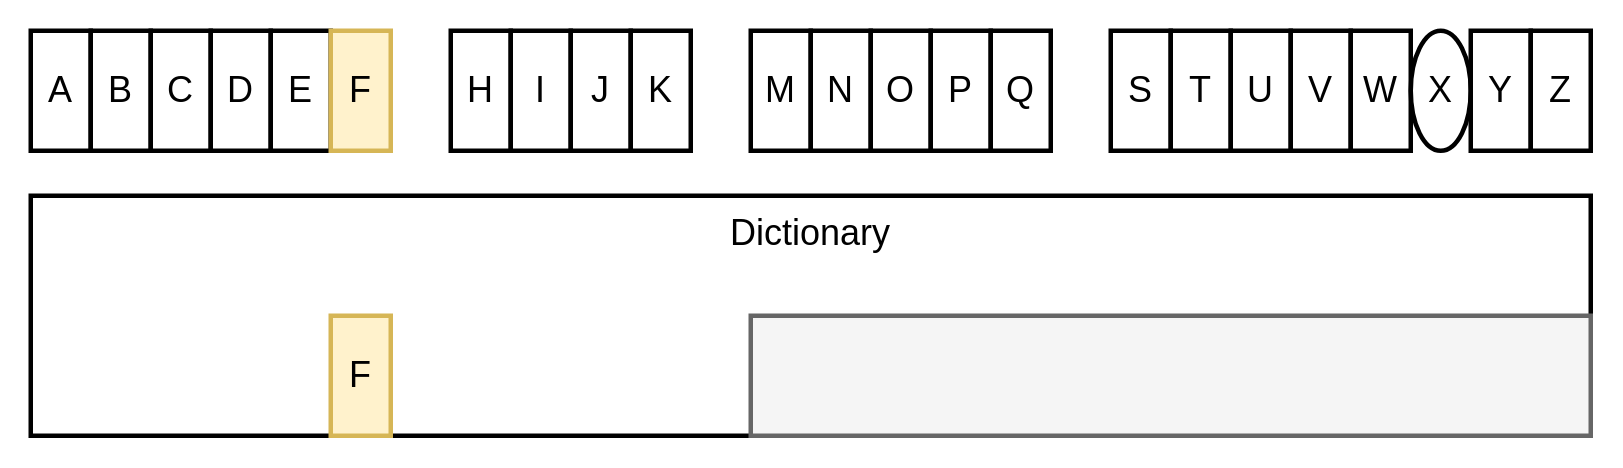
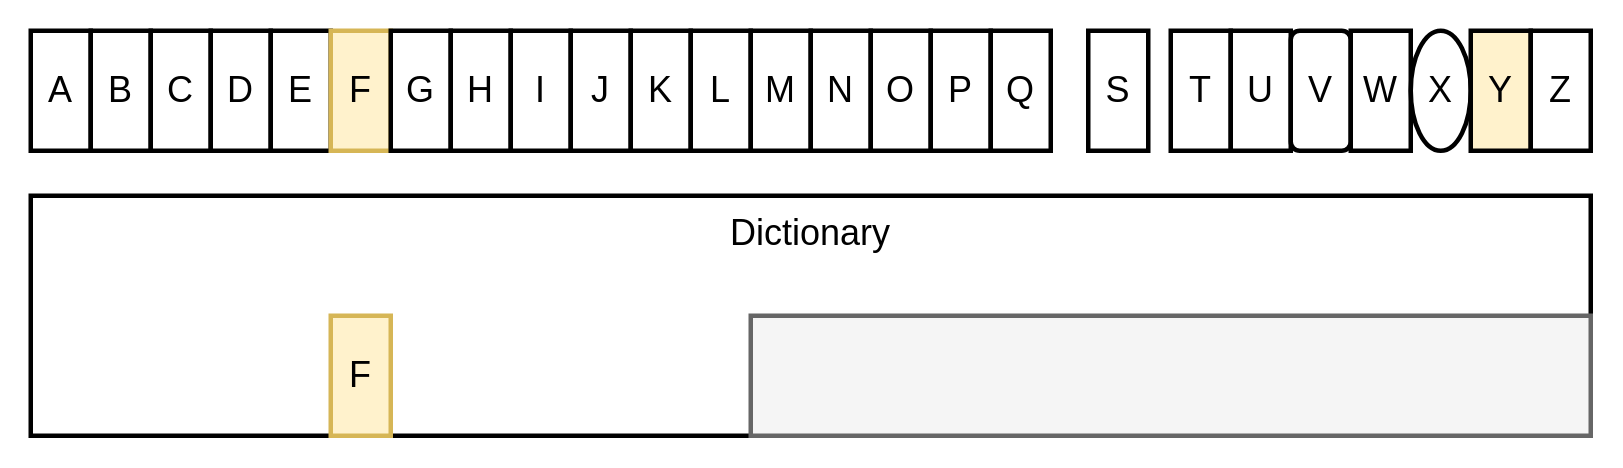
node "G": added
node "L": added
node "S": moved (1141, 91) -> (1118, 91)
node "V": shape rectangle -> rounded rectangle
node "Y": fillcolor #ffffff -> #fff2cc
